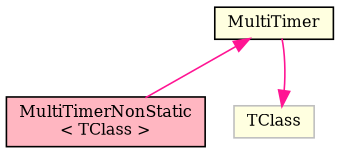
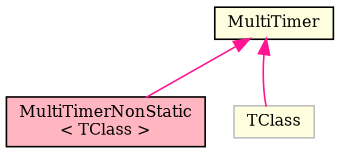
edge "MultiTimer" -> "TClass": reversed
